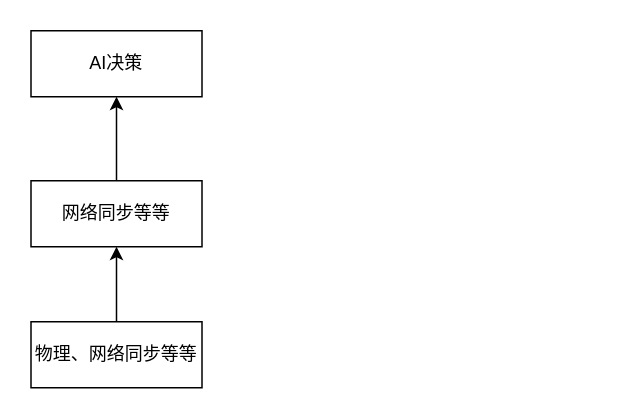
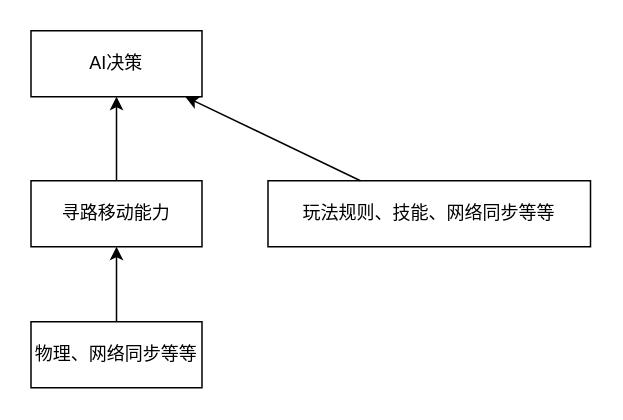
edge "玩法规则、技能、网络同步等等" -> "AI决策": added
node "网络同步等等": label "网络同步等等" -> "寻路移动能力"
node "玩法规则、技能、网络同步等等": added
